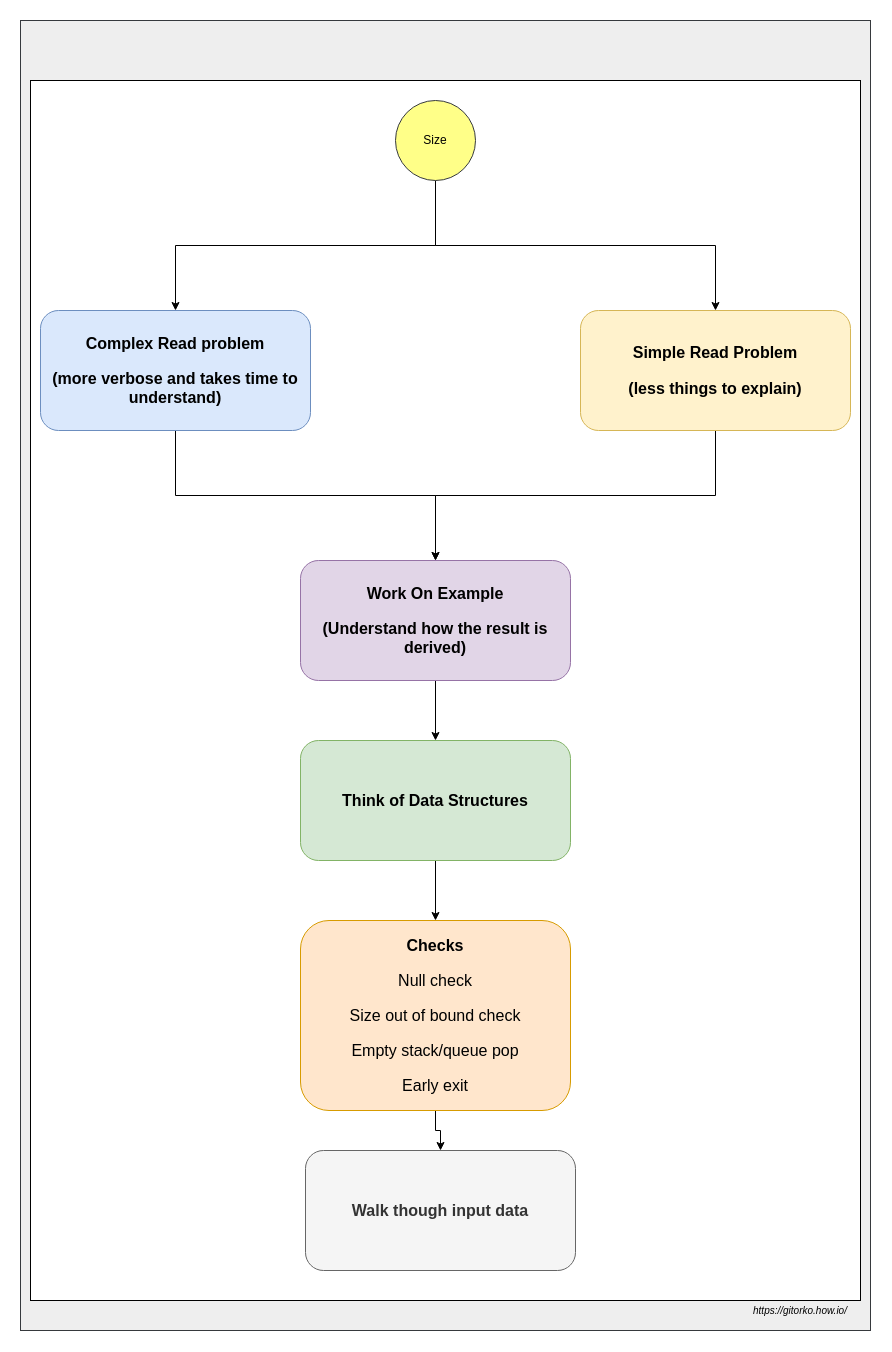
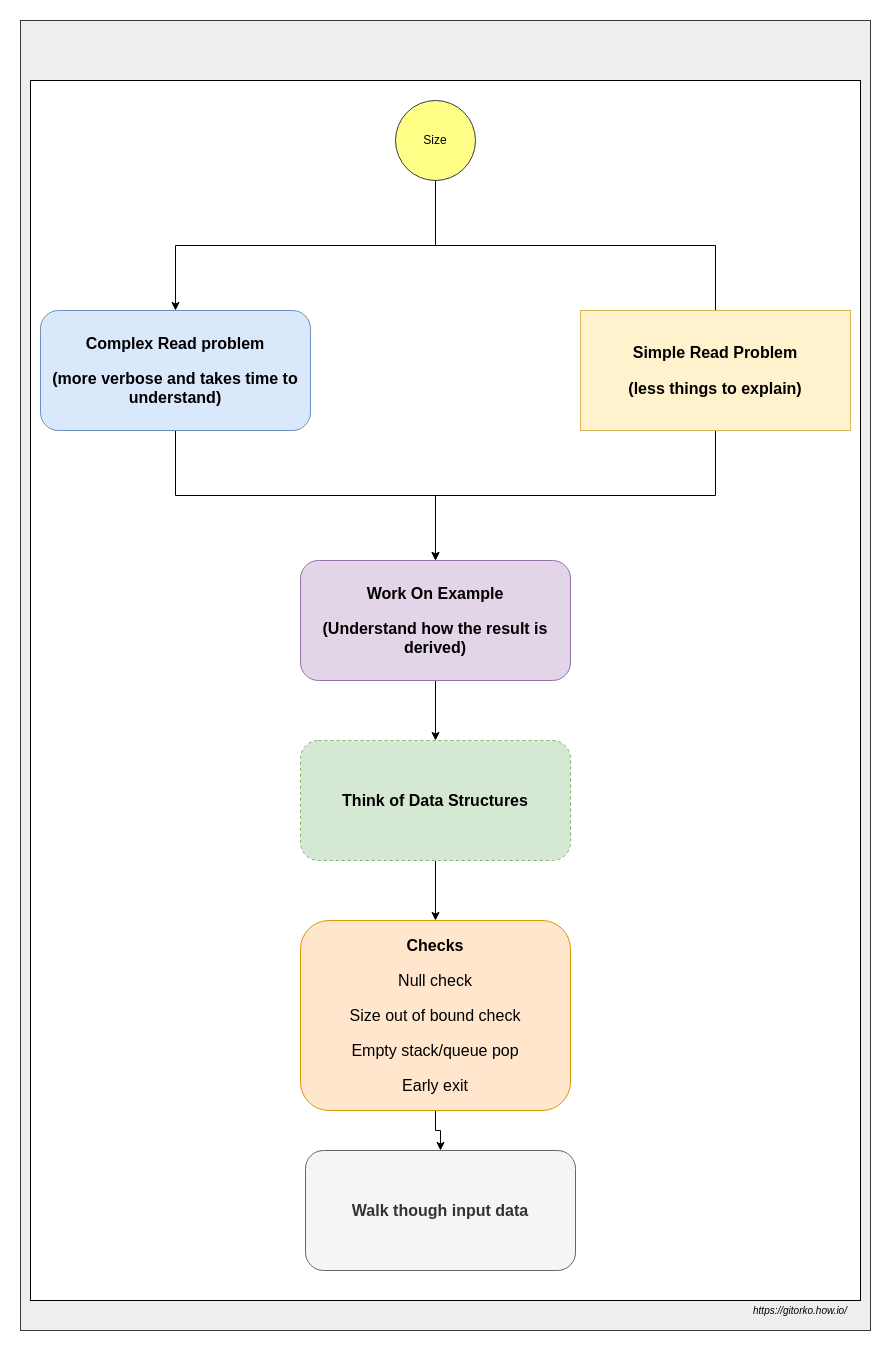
edge "Size" -> "Simple Read Problem (less things to explain)": arrowhead classic -> none
node "Simple Read Problem (less things to explain)": shape rounded rectangle -> rectangle
node "Think of Data Structures": style solid -> dashed
